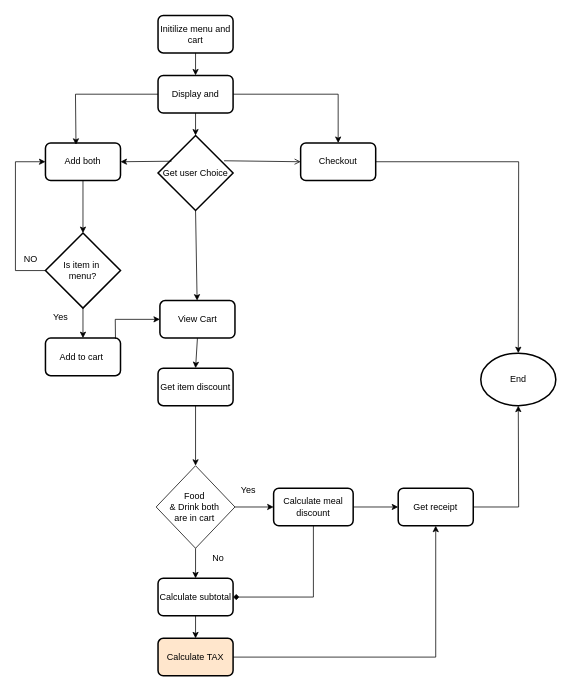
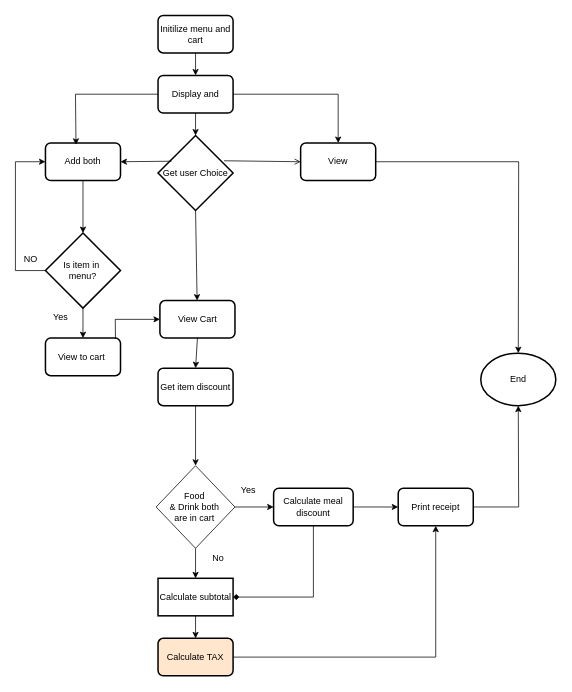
node "Checkout": label "Checkout" -> "View"
node "Add to cart": label "Add to cart" -> "View to cart"
node "Get receipt": label "Get receipt" -> "Print receipt"
node "Calculate subtotal": shape rounded rectangle -> rectangle
